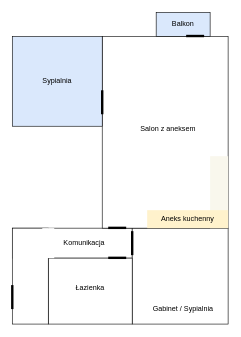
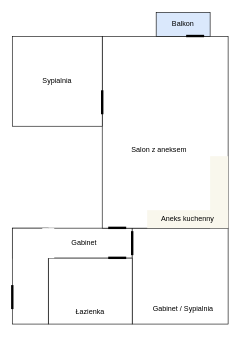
node "Sypialnia": fillcolor #dae8fc -> #ffffff
node "Salon z aneksem": moved (168, 129) -> (159, 150)
node "Aneks kuchenny": fillcolor #fff2cc -> #f9f7ed
node "Komunikacja": label "Komunikacja" -> "Gabinet"
node "Łazienka": moved (90, 288) -> (90, 312)
